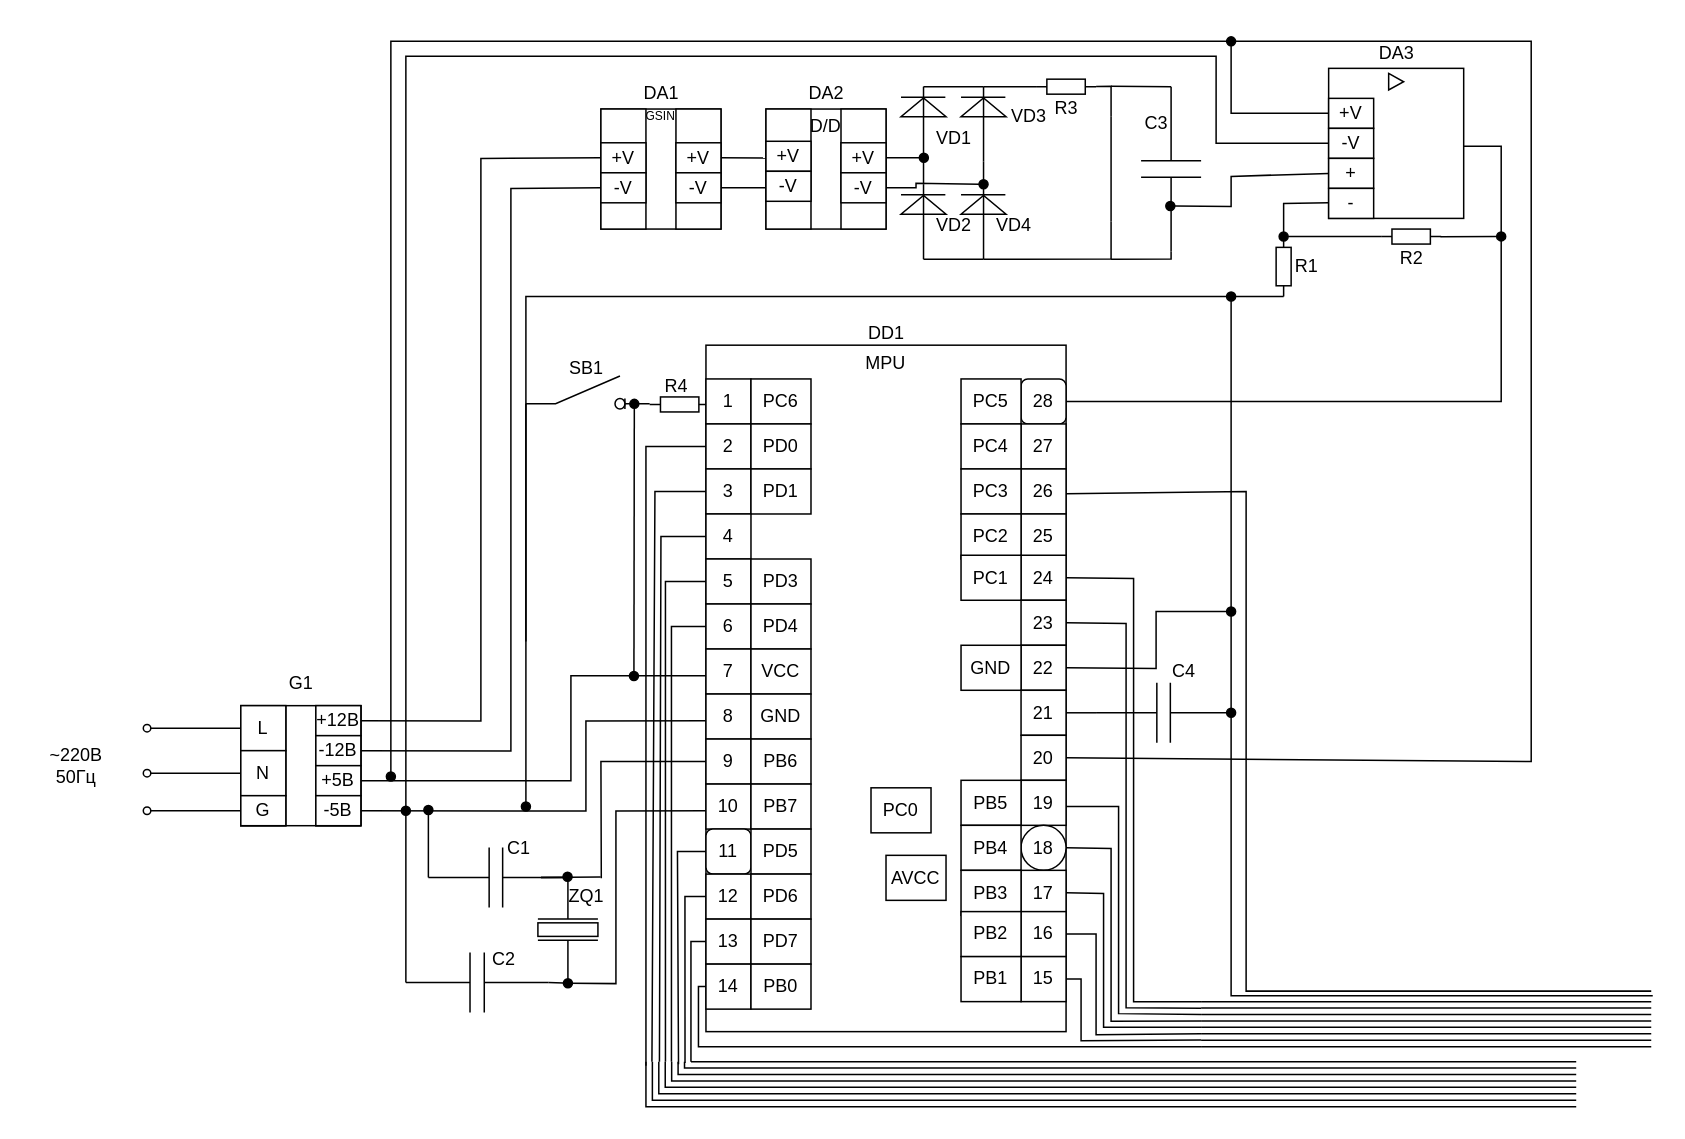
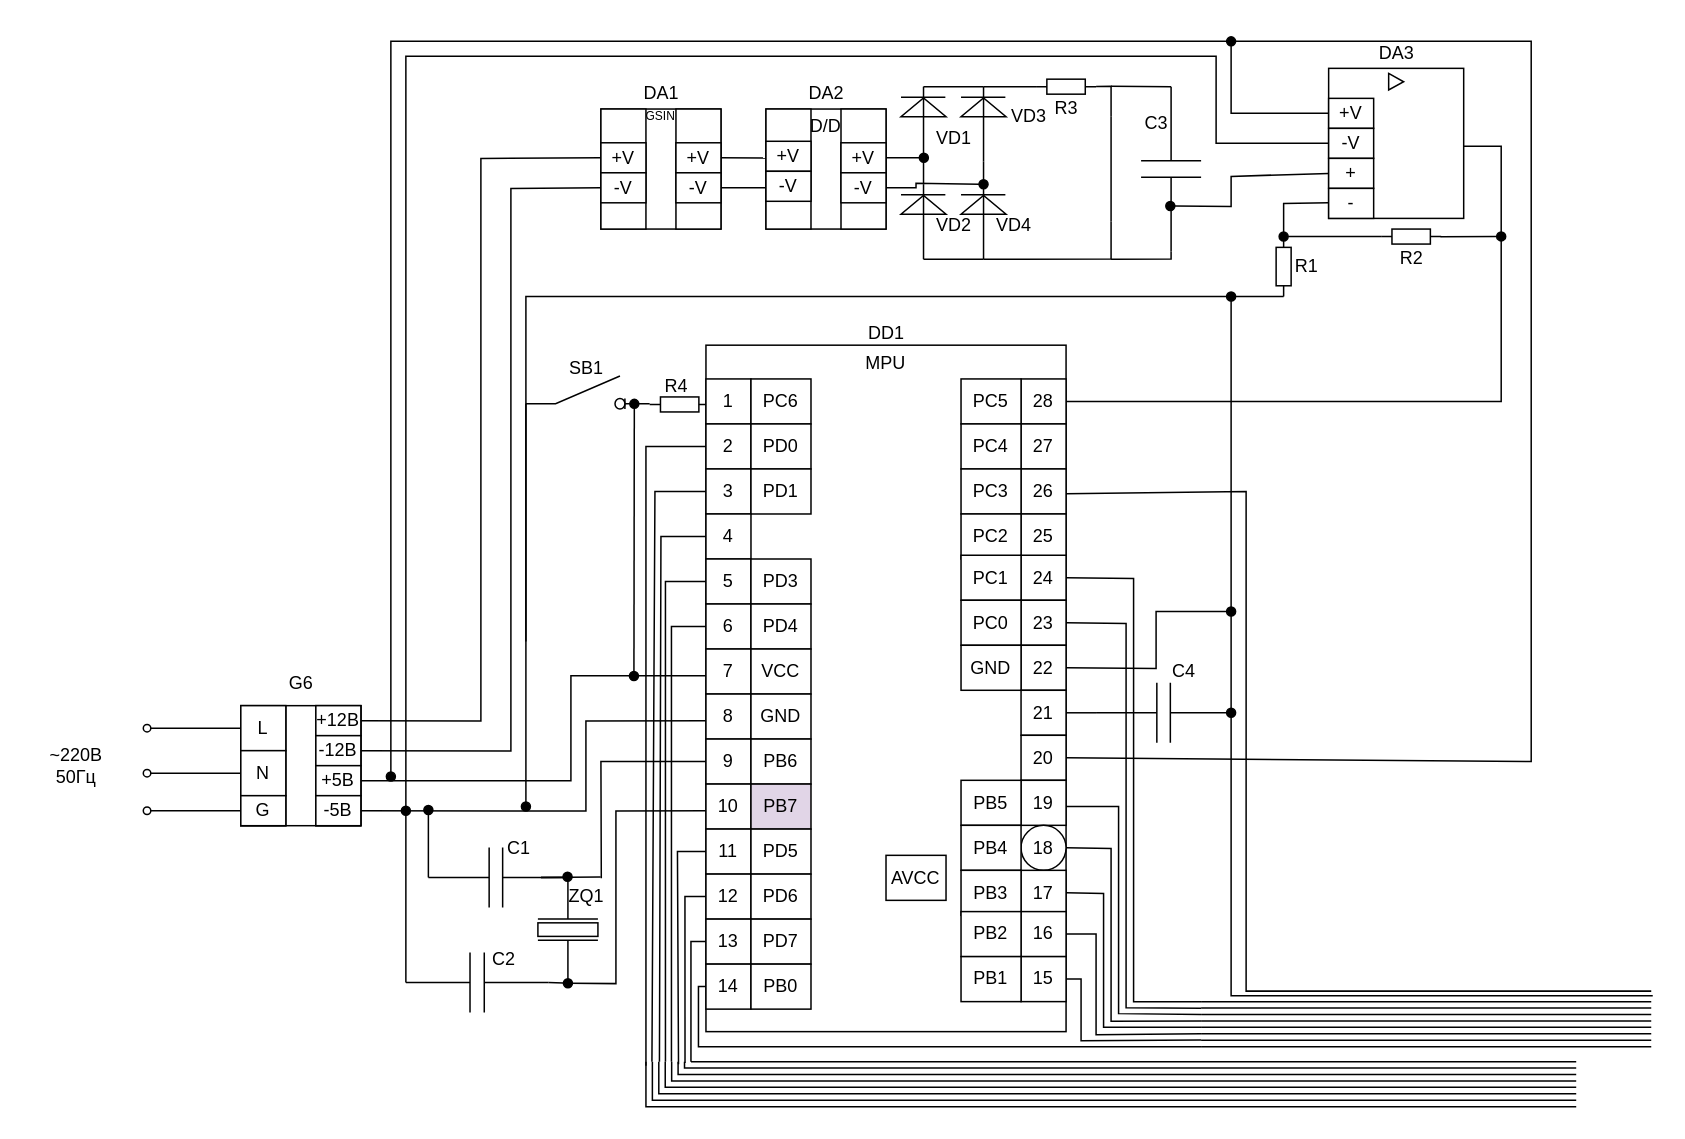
node "28": shape rounded rectangle -> rectangle
node "G1": label "G1" -> "G6"
node "PB7": fillcolor #ffffff -> #e1d5e7
node "PC0": moved (901, 810) -> (991, 623)
node "11": shape rounded rectangle -> rectangle
